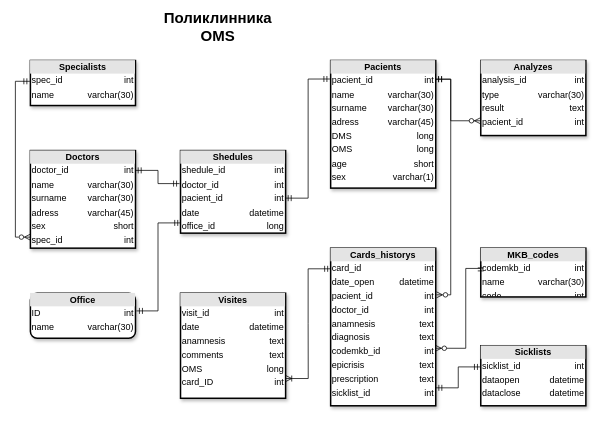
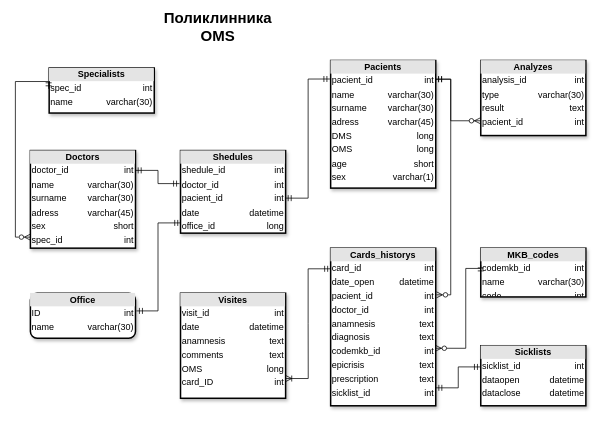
node "Specialists spec_id int name varchar(30)": moved (83, 83) -> (102, 90)
